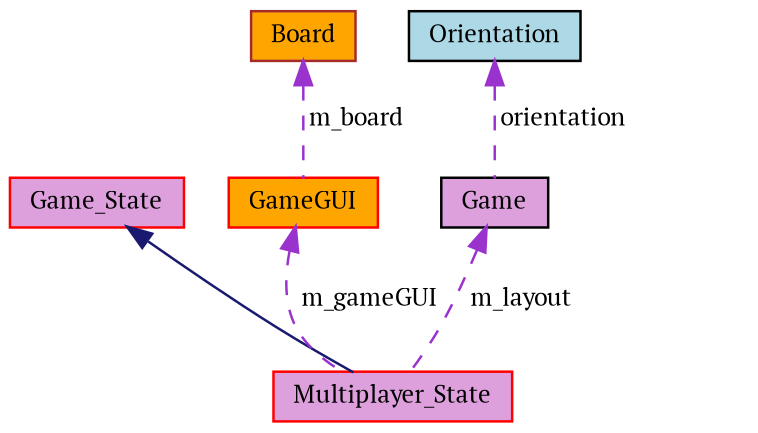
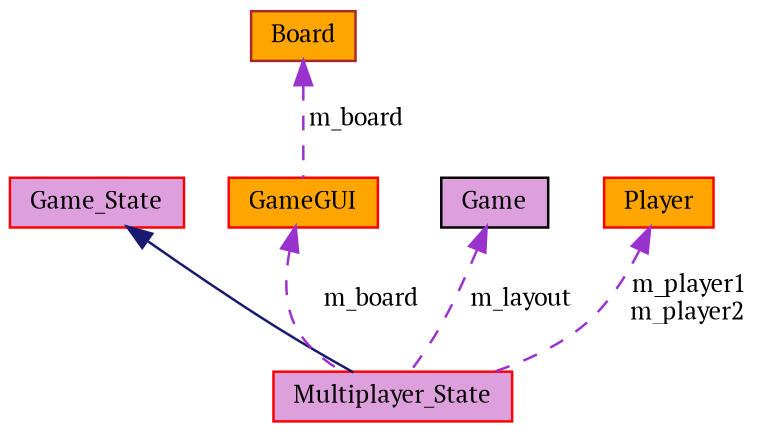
node "Orientation": removed
node "Player": added
edge "Multiplayer_State" -> "GameGUI": label " m_gameGUI" -> " m_board"
